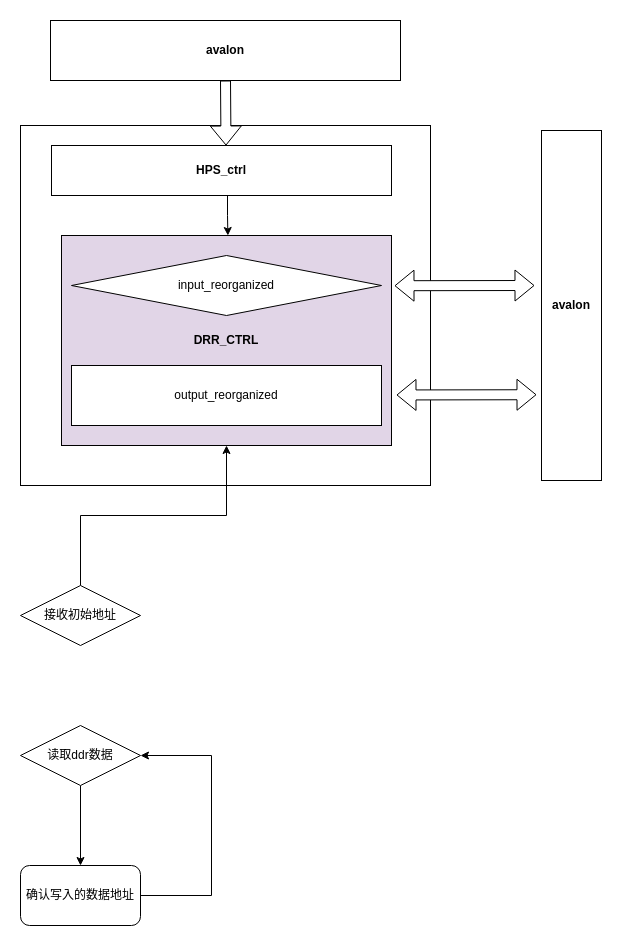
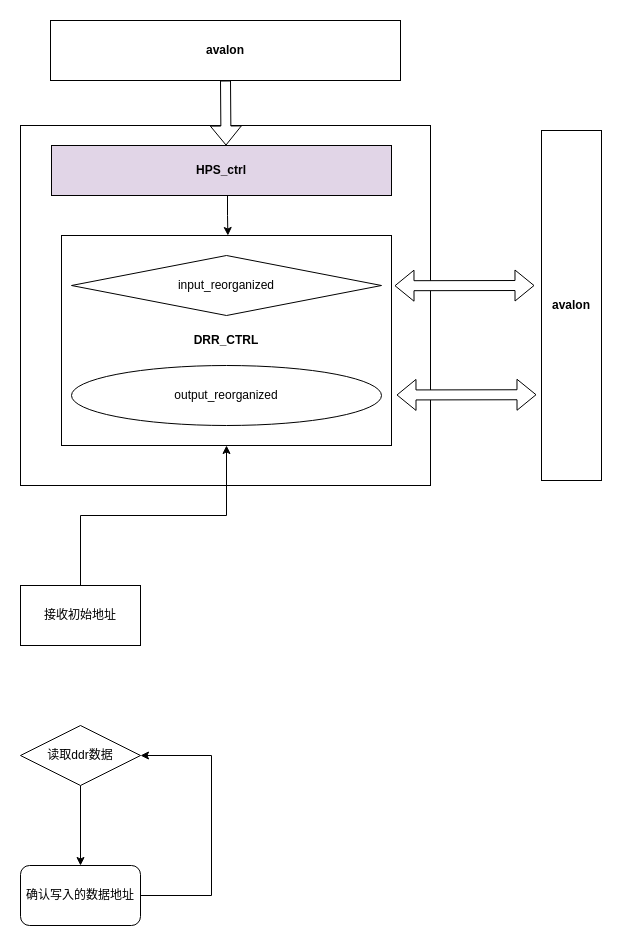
node "HPS_ctrl": fillcolor #ffffff -> #e1d5e7
node "DRR_CTRL": fillcolor #e1d5e7 -> #ffffff
node "output_reorganized": shape rectangle -> ellipse
node "接收初始地址": shape diamond -> rectangle
